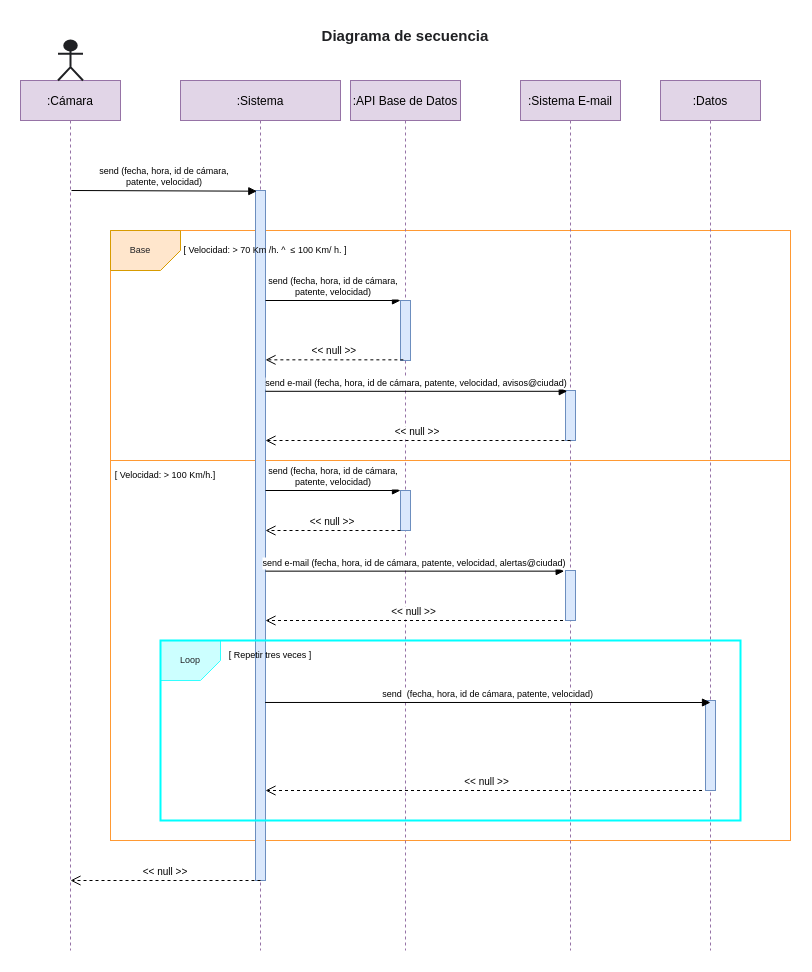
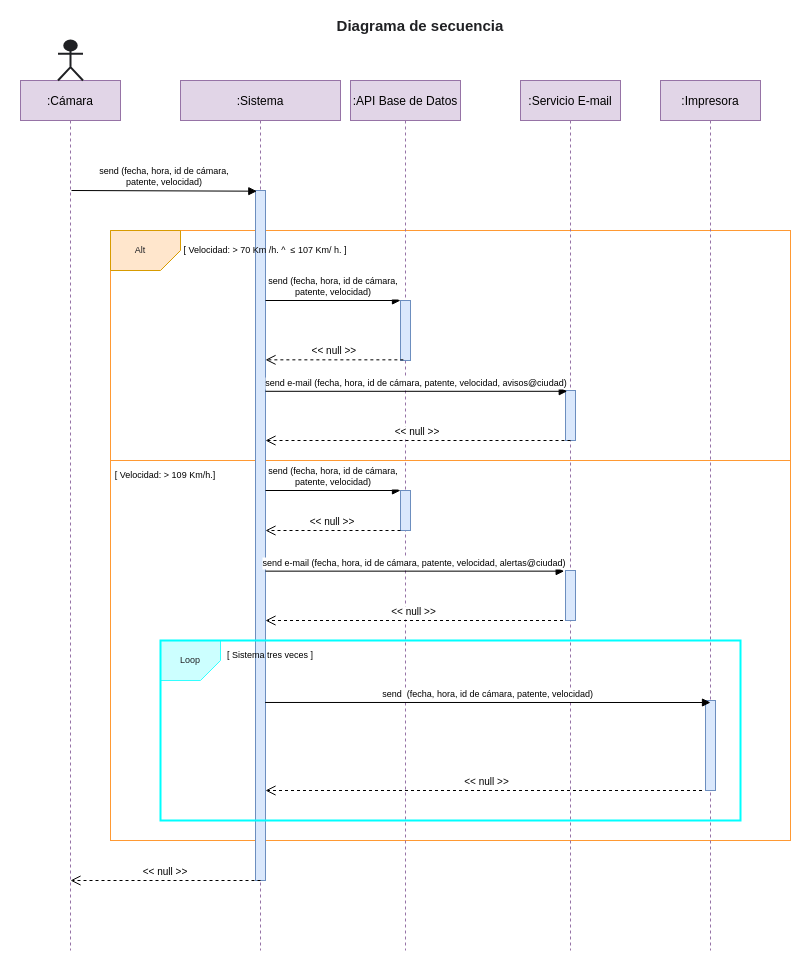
node "Diagrama de secuencia": moved (406, 36) -> (421, 26)
node ":Sistema E-mail": label ":Sistema E-mail" -> ":Servicio E-mail"
node ":Datos": label ":Datos" -> ":Impresora"
node "Base": label "Base" -> "Alt"
node "[ Velocidad: > 70 Km /h. ^ ≤ 100 Km/ h. ]": label "[ Velocidad: > 70 Km /h. ^ ≤ 100 Km/ h. ]" -> "[ Velocidad: > 70 Km /h. ^ ≤ 107 Km/ h. ]"
node "[ Velocidad: > 100 Km/h.]": label "[ Velocidad: > 100 Km/h.]" -> "[ Velocidad: > 109 Km/h.]"
node "[ Repetir tres veces ]": label "[ Repetir tres veces ]" -> "[ Sistema tres veces ]"
